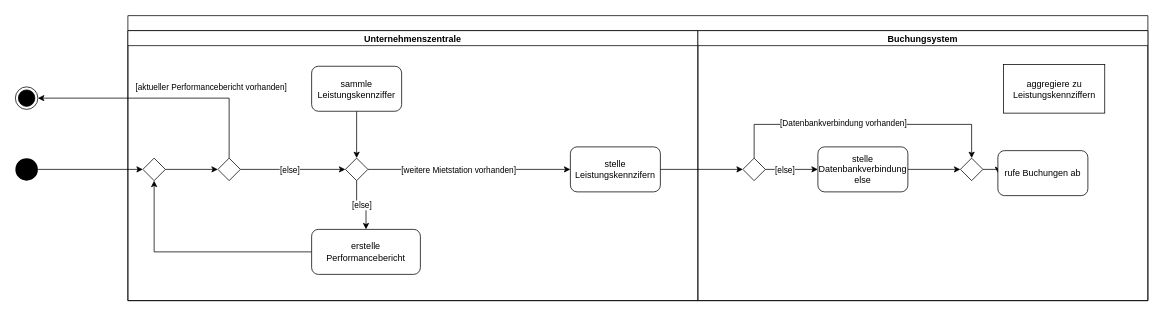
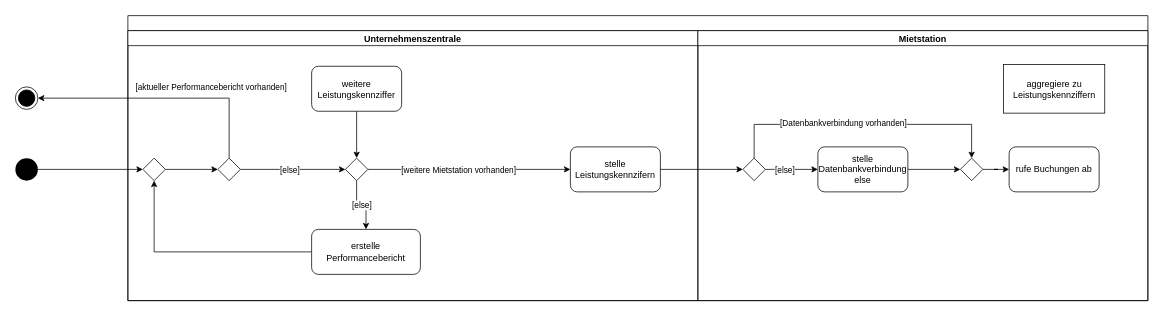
node "Buchungsystem": label "Buchungsystem" -> "Mietstation"
node "sammle Leistungskennziffer": label "sammle Leistungskennziffer" -> "weitere Leistungskennziffer"
node "rufe Buchungen ab": moved (1043, 173) -> (1054, 169)
